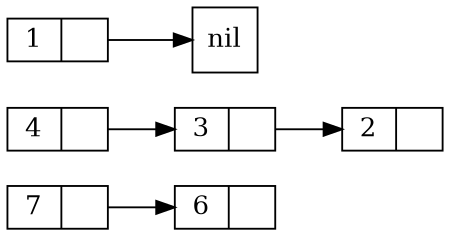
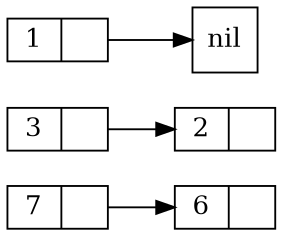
node "4": removed
